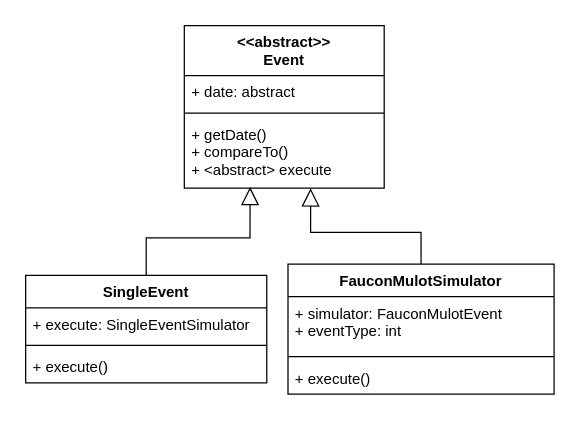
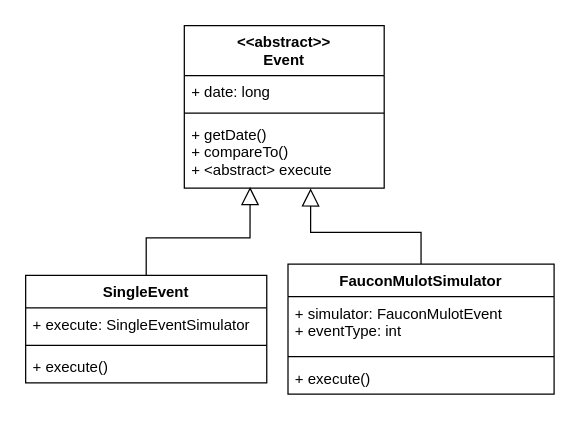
node "+ date: abstract": label "+ date: abstract" -> "+ date: long"
